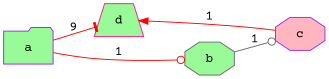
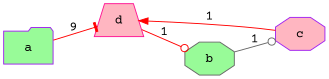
node "d": fillcolor palegreen -> lightpink
edge "a" -> "b": now "d" -> "b"
